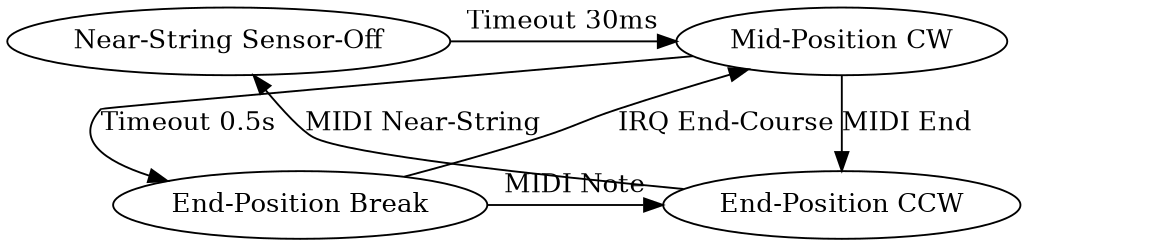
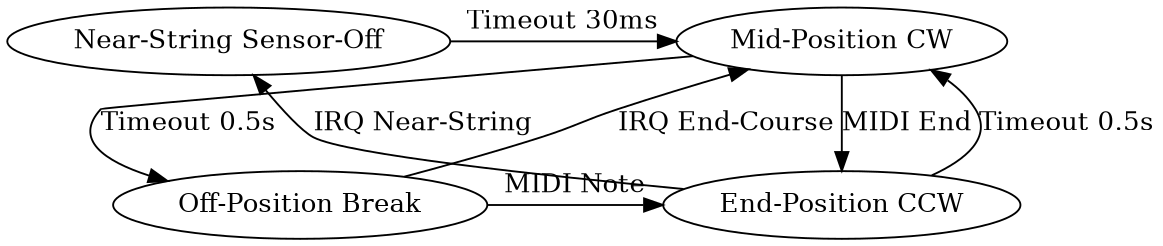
edge "End-Position CCW" -> "Near-String Sensor-Off": label "MIDI Near-String" -> "IRQ Near-String"
edge "End-Position CCW" -> "Mid-Position CW": added, label "Timeout 0.5s"
node "End-Position Break": label "End-Position Break" -> "Off-Position Break"
